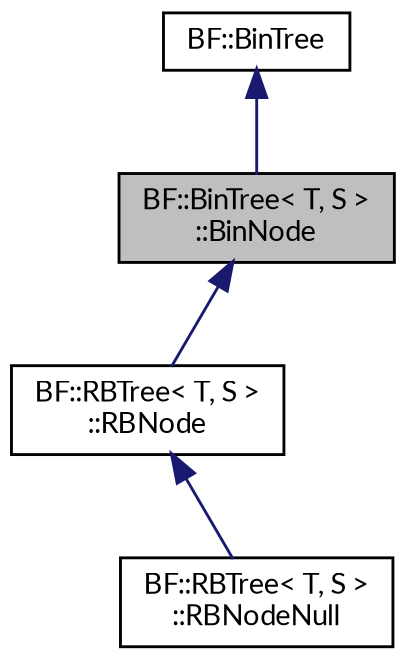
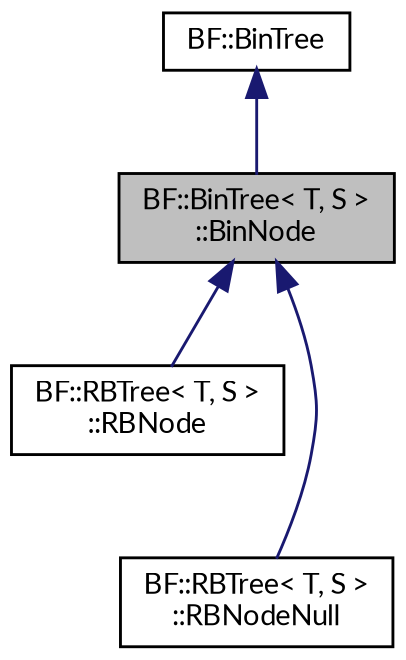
edge "BF::RBTree< T, S > ::RBNodeNull" -> "BF::RBTree< T, S > ::RBNode": now "BF::RBTree< T, S > ::RBNodeNull" -> "BF::BinTree< T, S > ::BinNode"
